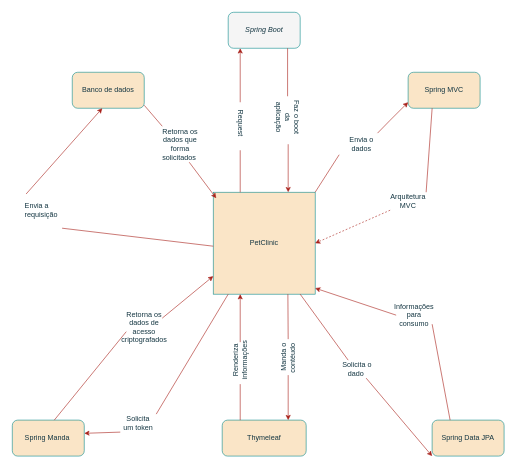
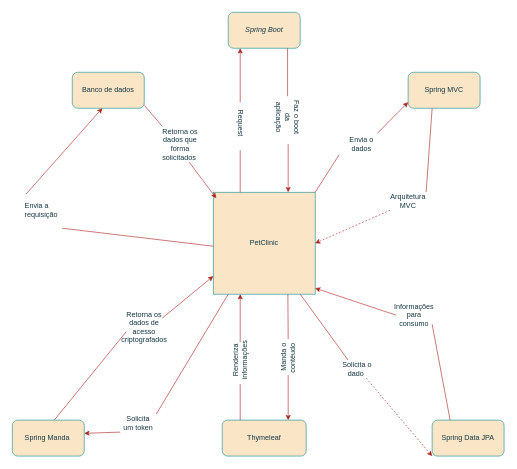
node "Spring Boot": fillcolor #f5f5f5 -> #fae5c7
edge "Solicita o dado" -> "Spring Data JPA": style solid -> dashed
